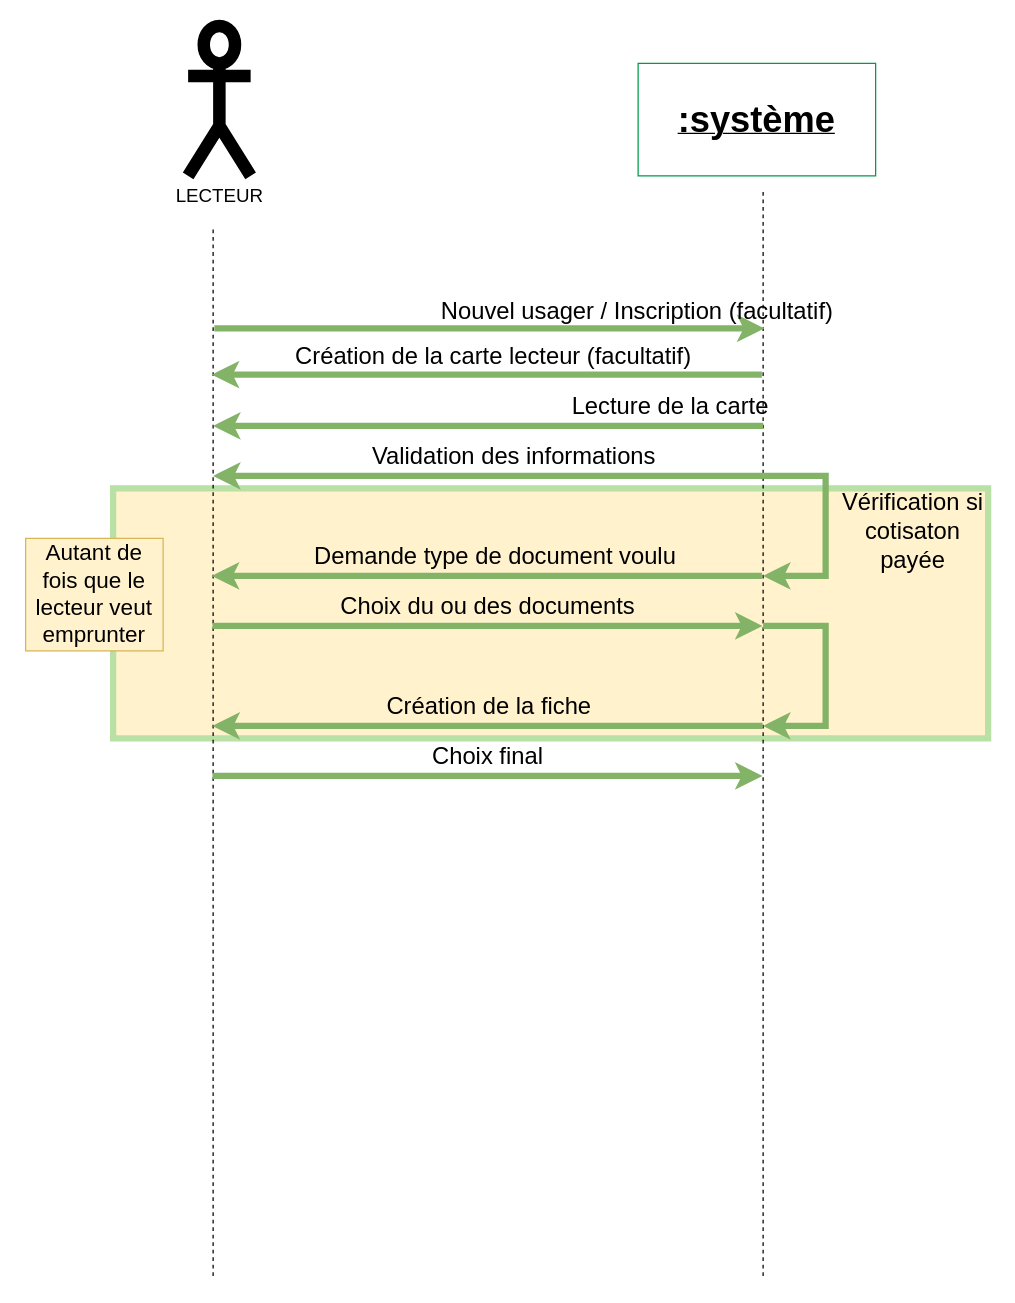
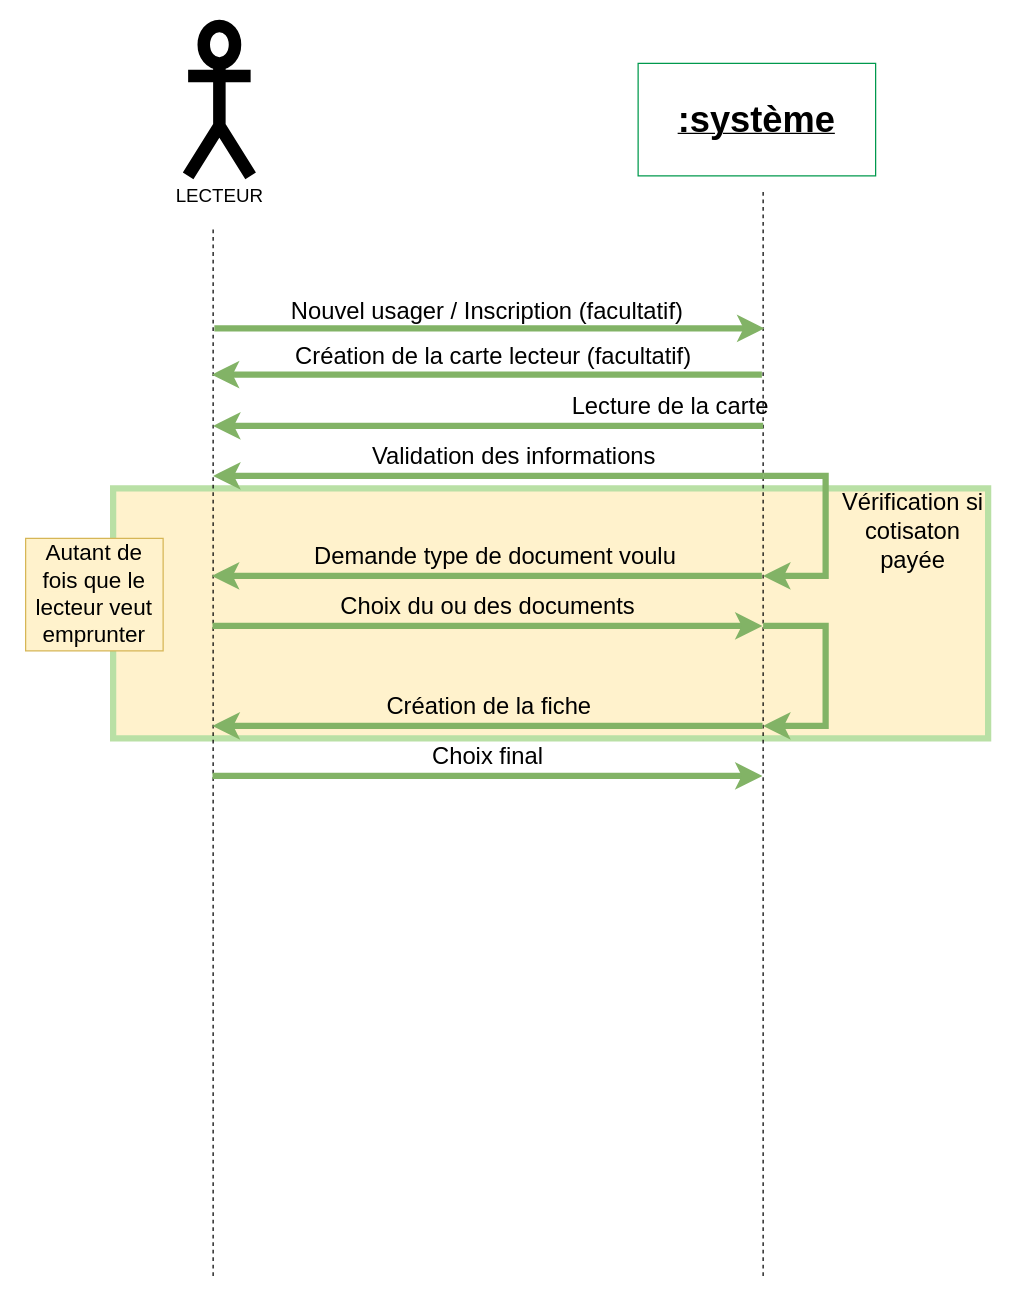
node "Nouvel usager / Inscription (facultatif)": moved (638, 307) -> (488, 307)
